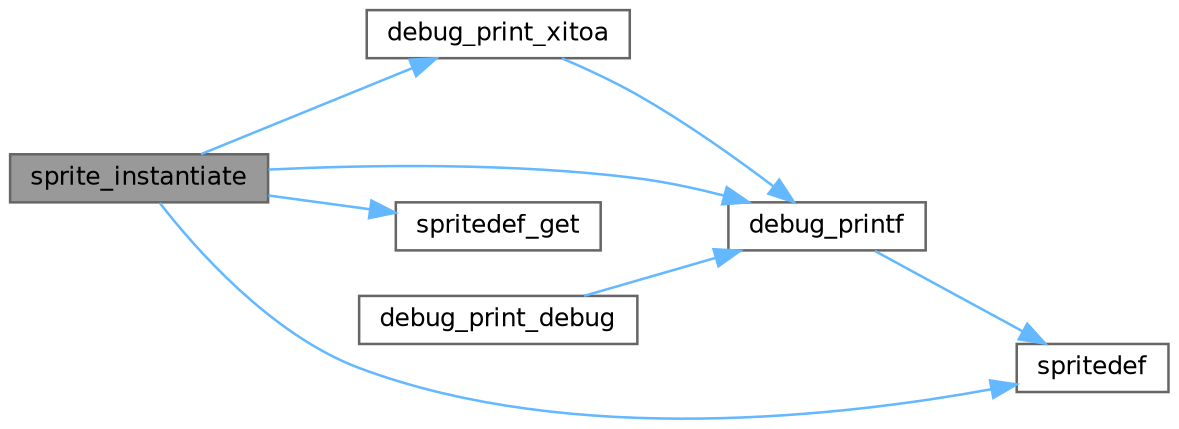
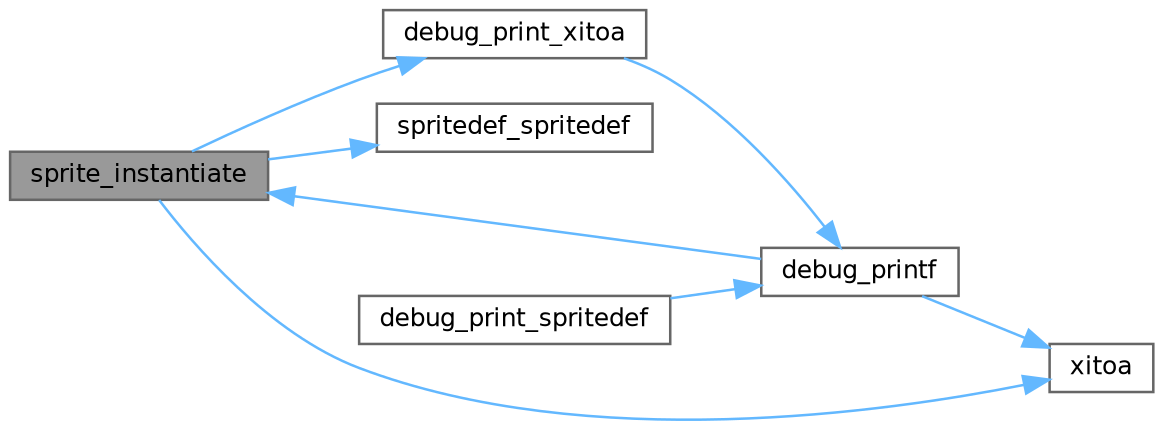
edge "sprite_instantiate" -> "debug_printf": reversed
node "spritedef_get": label "spritedef_get" -> "spritedef_spritedef"
node "debug_print_debug": label "debug_print_debug" -> "debug_print_spritedef"
node "spritedef": label "spritedef" -> "xitoa"
